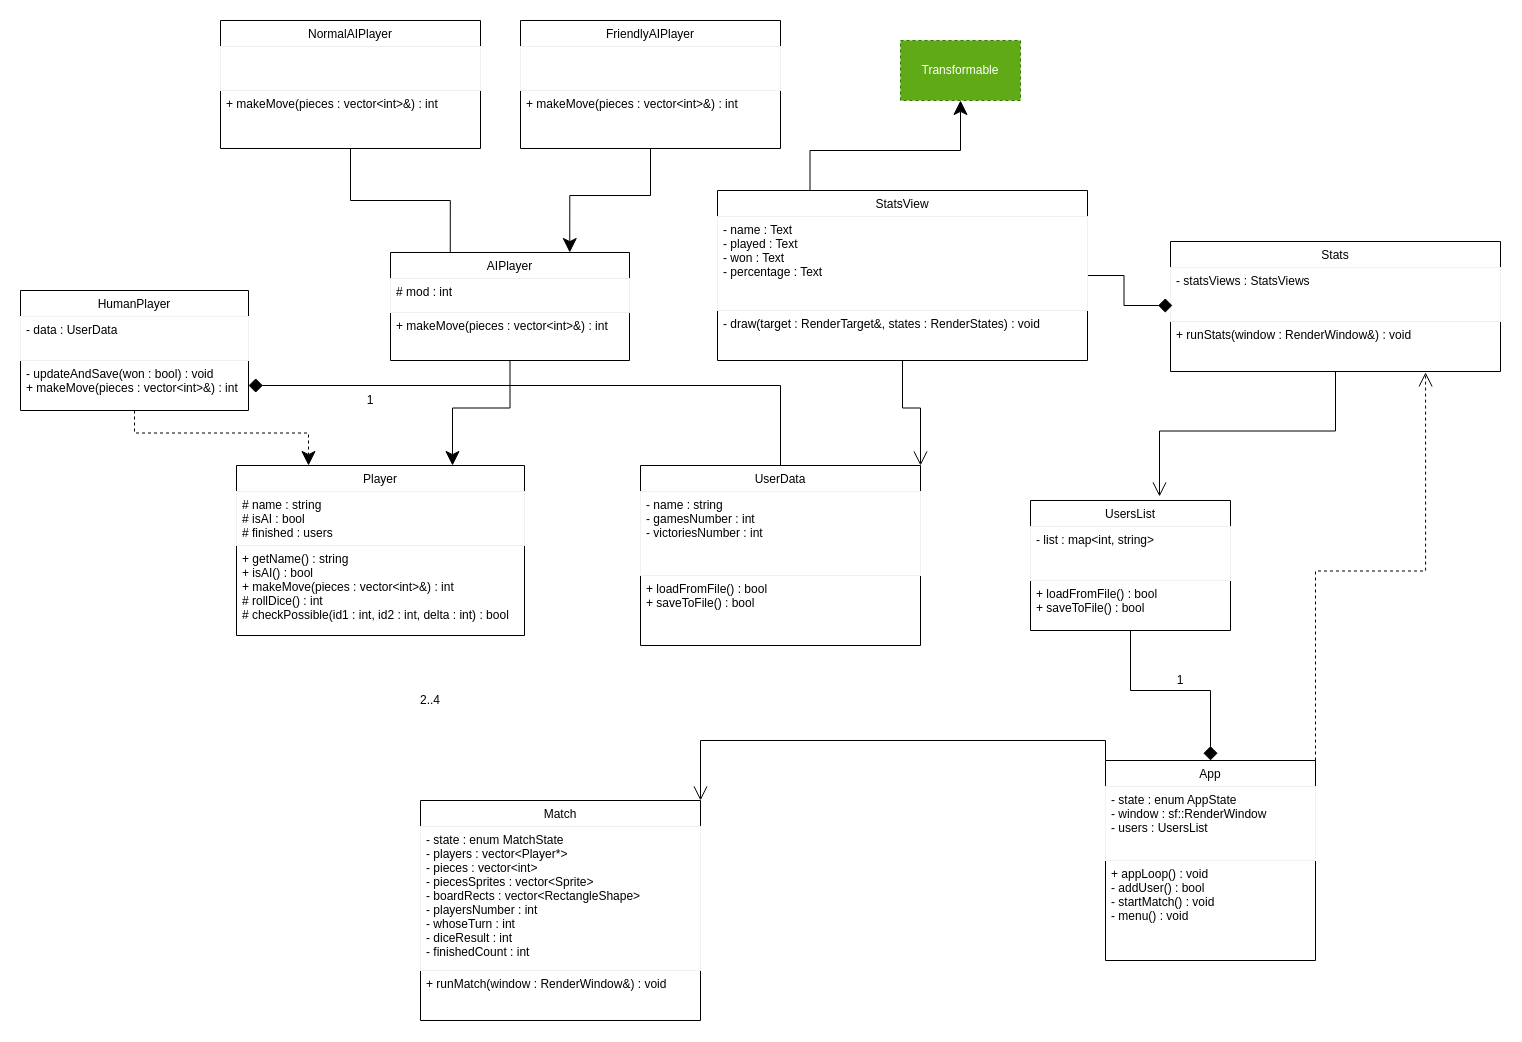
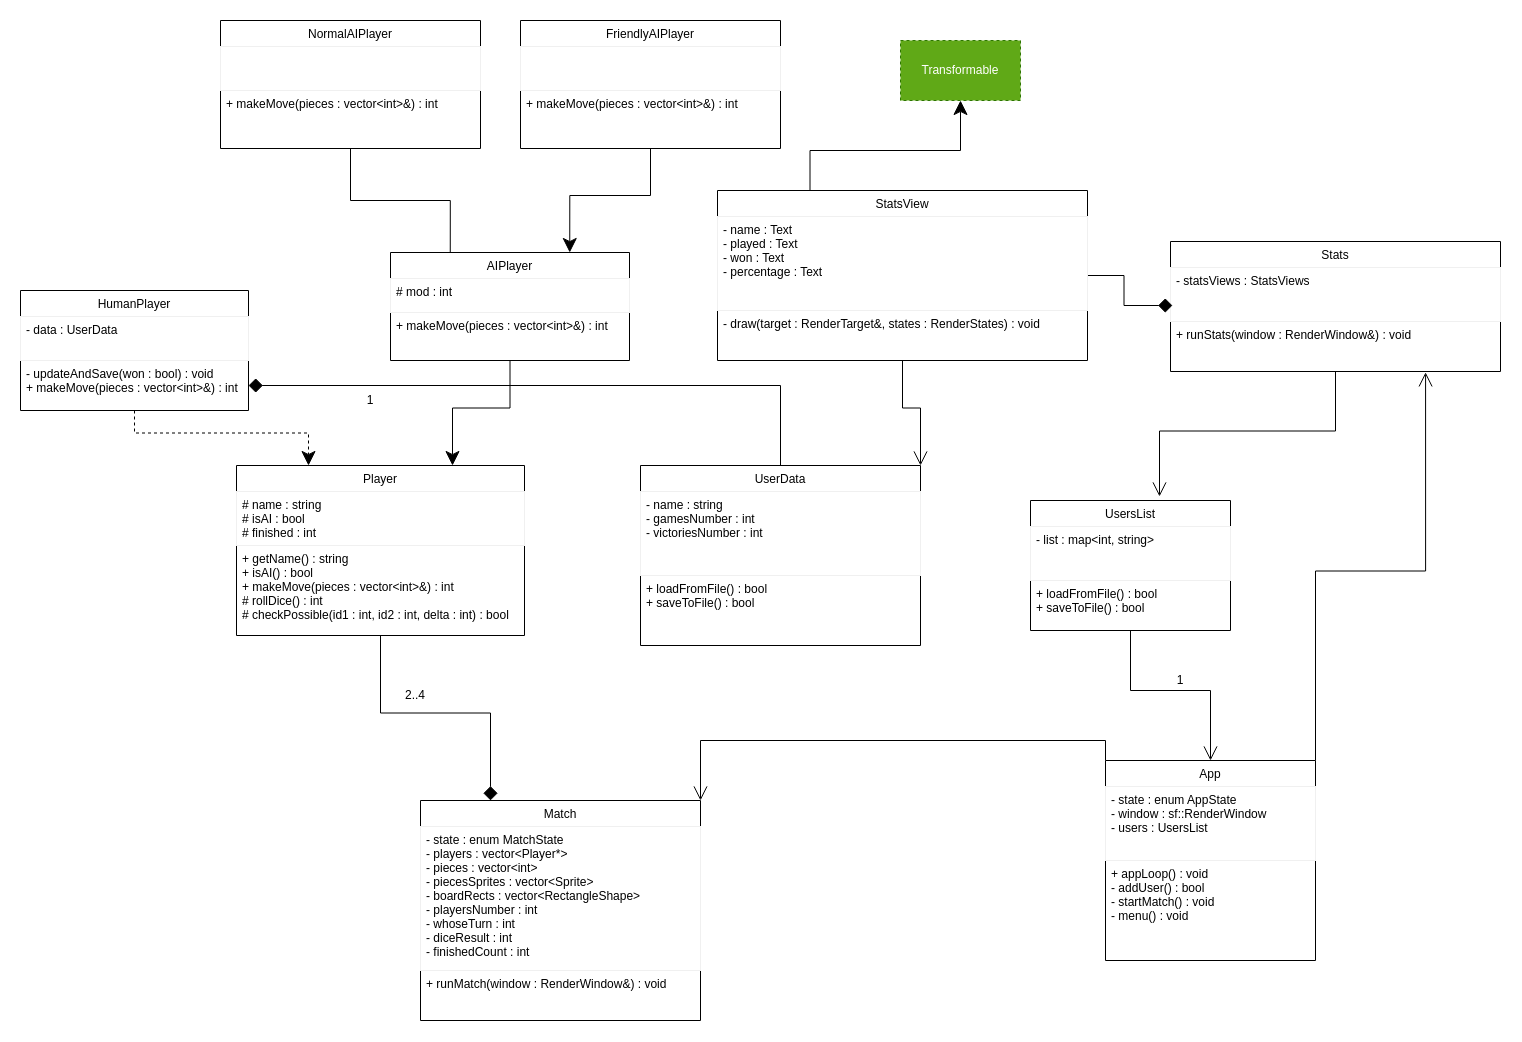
node "# name : string # isAI : bool # finished : users": label "# name : string # isAI : bool # finished : users" -> "# name : string # isAI : bool # finished : int"
edge "App" -> "+ runStats(window : RenderWindow&) : void": style dashed -> solid
node "2..4": moved (431, 701) -> (416, 696)
edge "Player" -> "Match": added
edge "UsersList" -> "App": arrowhead diamond -> open
